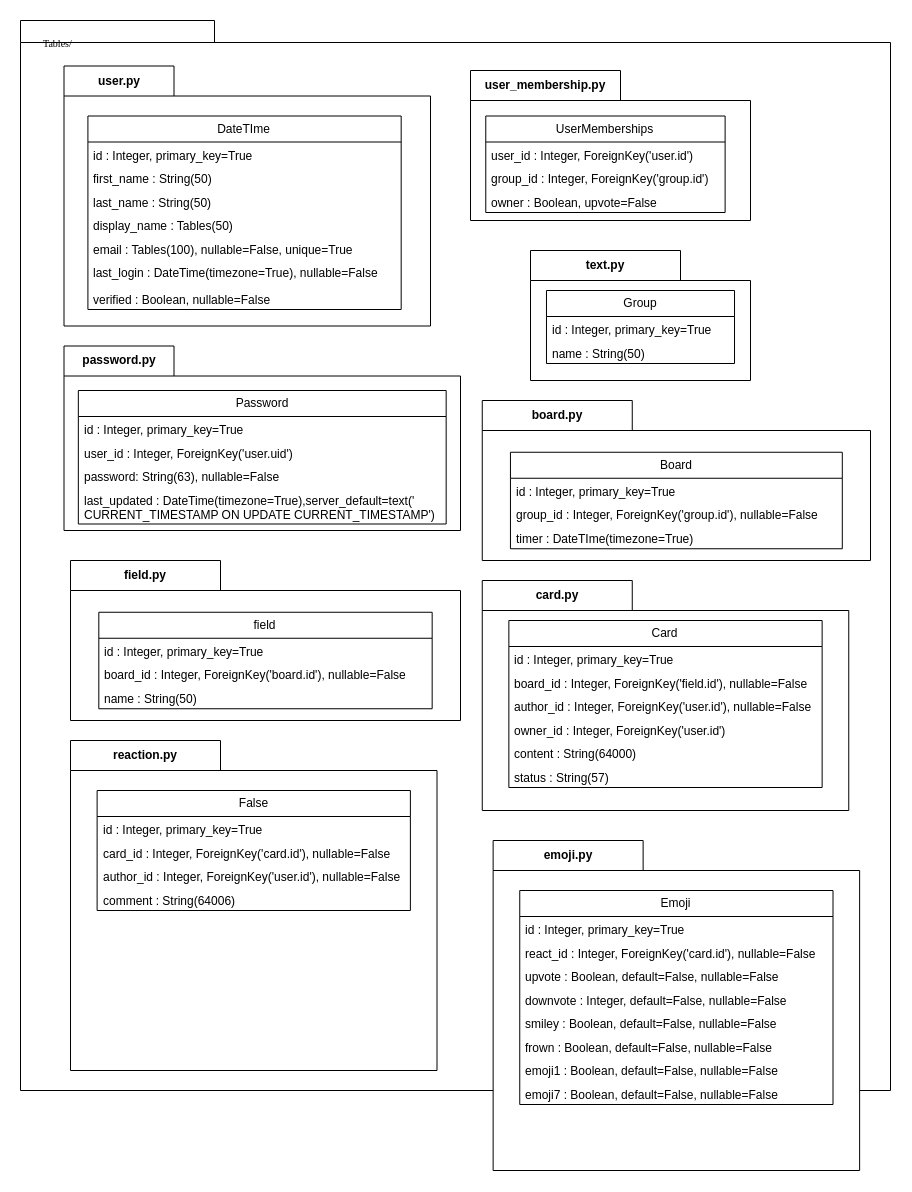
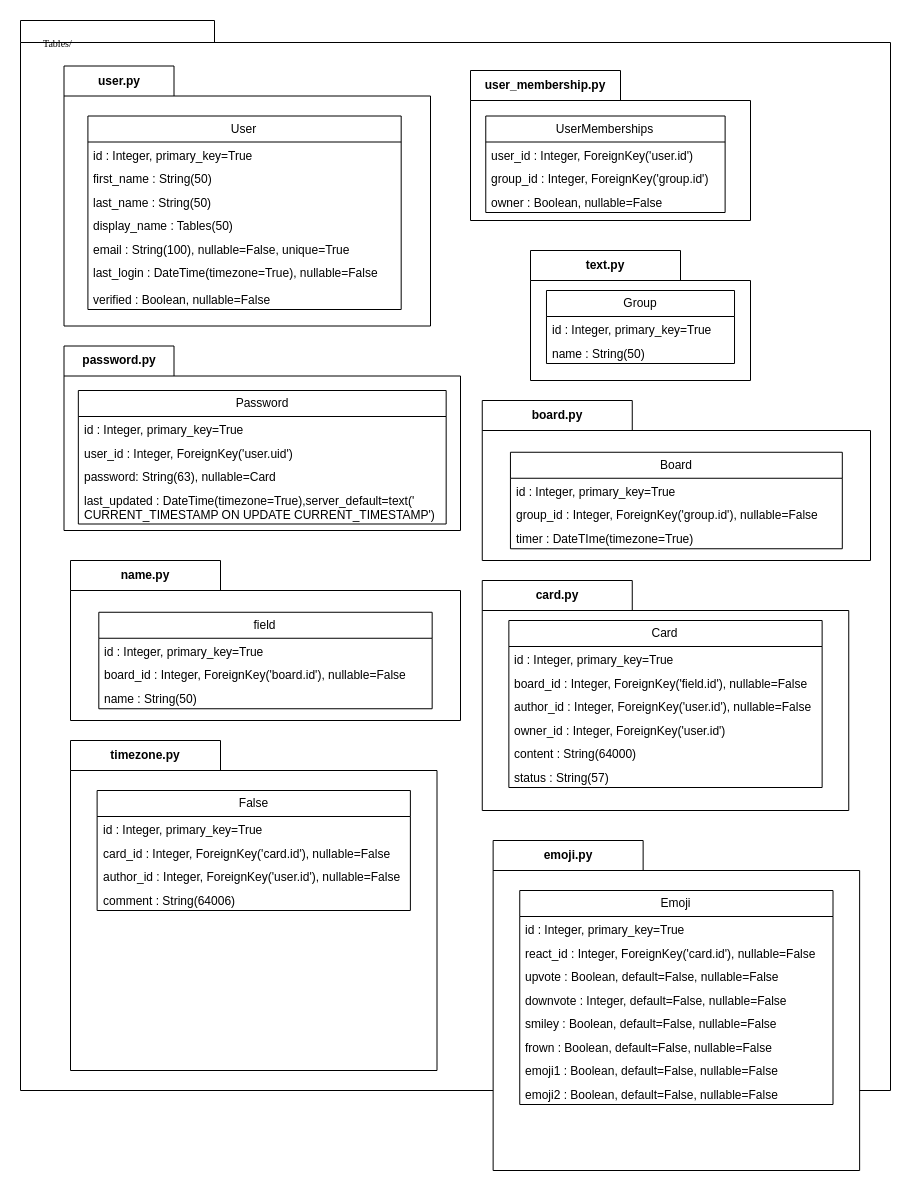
node "DateTIme": label "DateTIme" -> "User"
node "owner : Boolean, upvote=False": label "owner : Boolean, upvote=False" -> "owner : Boolean, nullable=False"
node "email : Tables(100), nullable=False, unique=True": label "email : Tables(100), nullable=False, unique=True" -> "email : String(100), nullable=False, unique=True"
node "password: String(63), nullable=False": label "password: String(63), nullable=False" -> "password: String(63), nullable=Card"
node "field.py": label "field.py" -> "name.py"
node "reaction.py": label "reaction.py" -> "timezone.py"
node "emoji7 : Boolean, default=False, nullable=False": label "emoji7 : Boolean, default=False, nullable=False" -> "emoji2 : Boolean, default=False, nullable=False"
